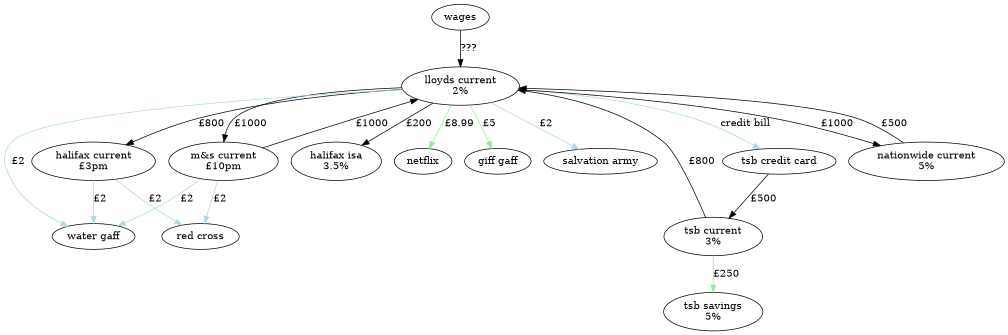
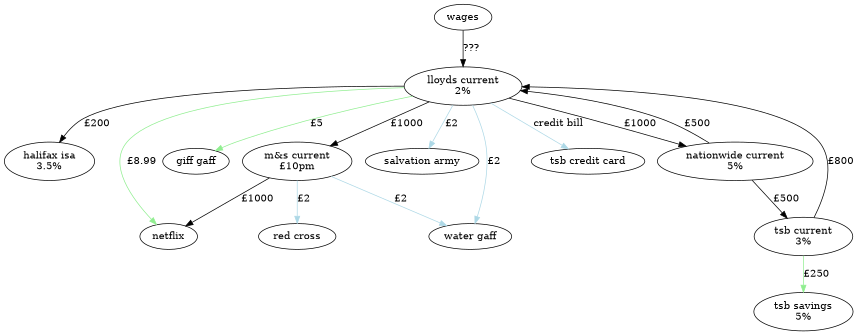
edge "m&s current £10pm" -> "lloyds current 2%": now "m&s current £10pm" -> "netflix"
node "halifax current £3pm": removed
edge "tsb credit card" -> "tsb current 3%": now "nationwide current 5%" -> "tsb current 3%"
